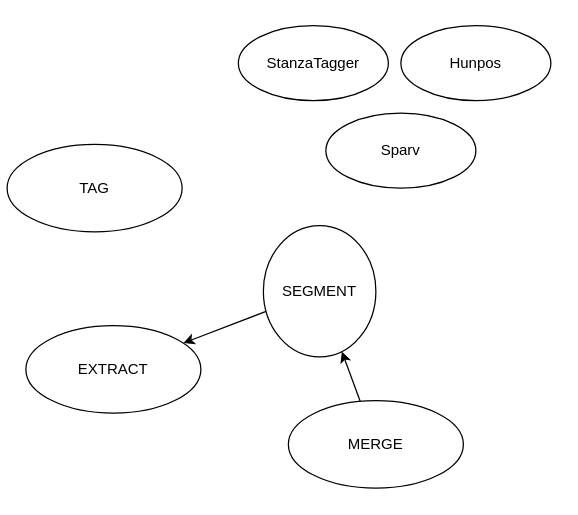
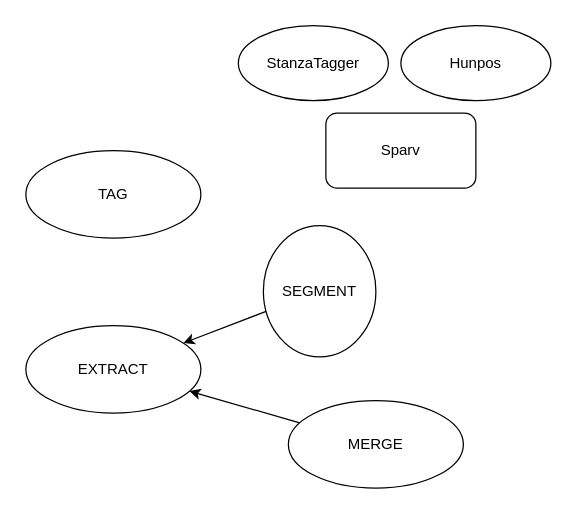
node "Sparv": shape ellipse -> rounded rectangle
node "TAG": moved (94, 188) -> (113, 194)
edge "MERGE" -> "SEGMENT": now "MERGE" -> "EXTRACT"
